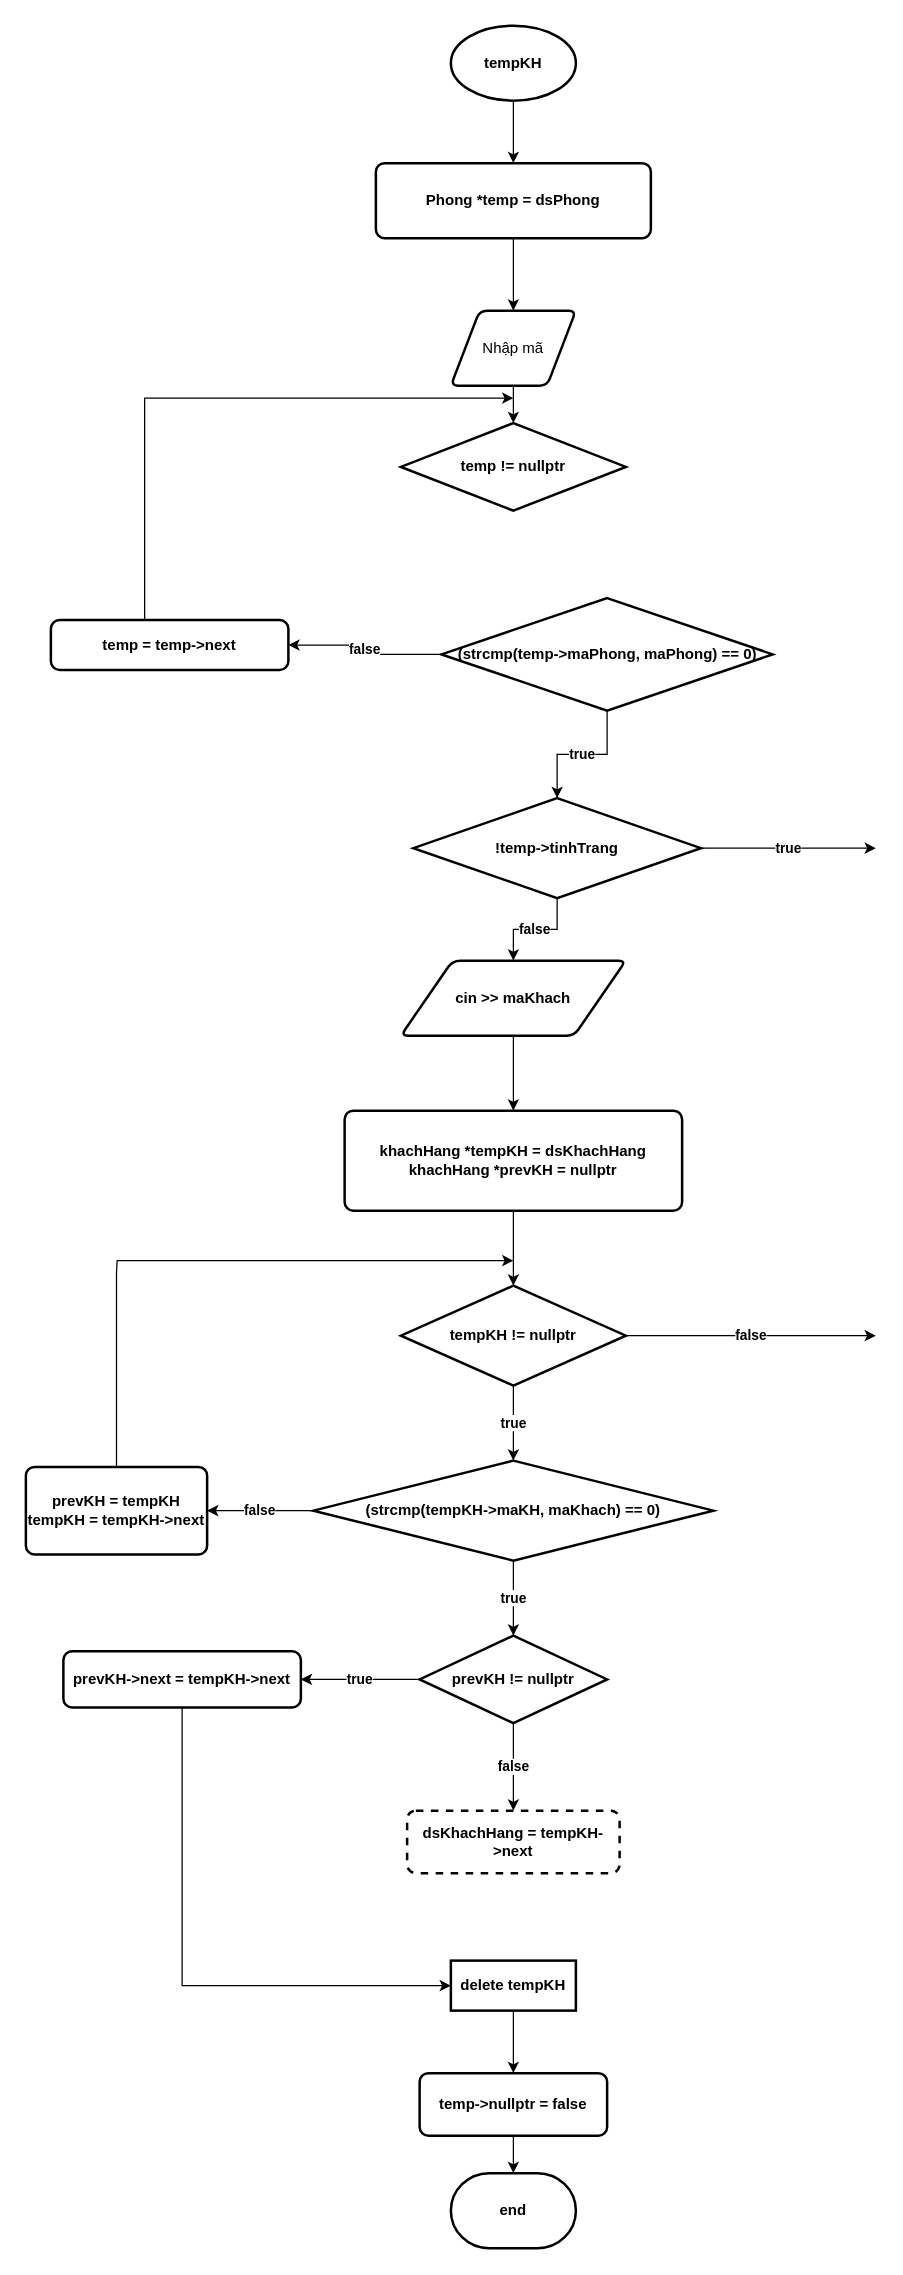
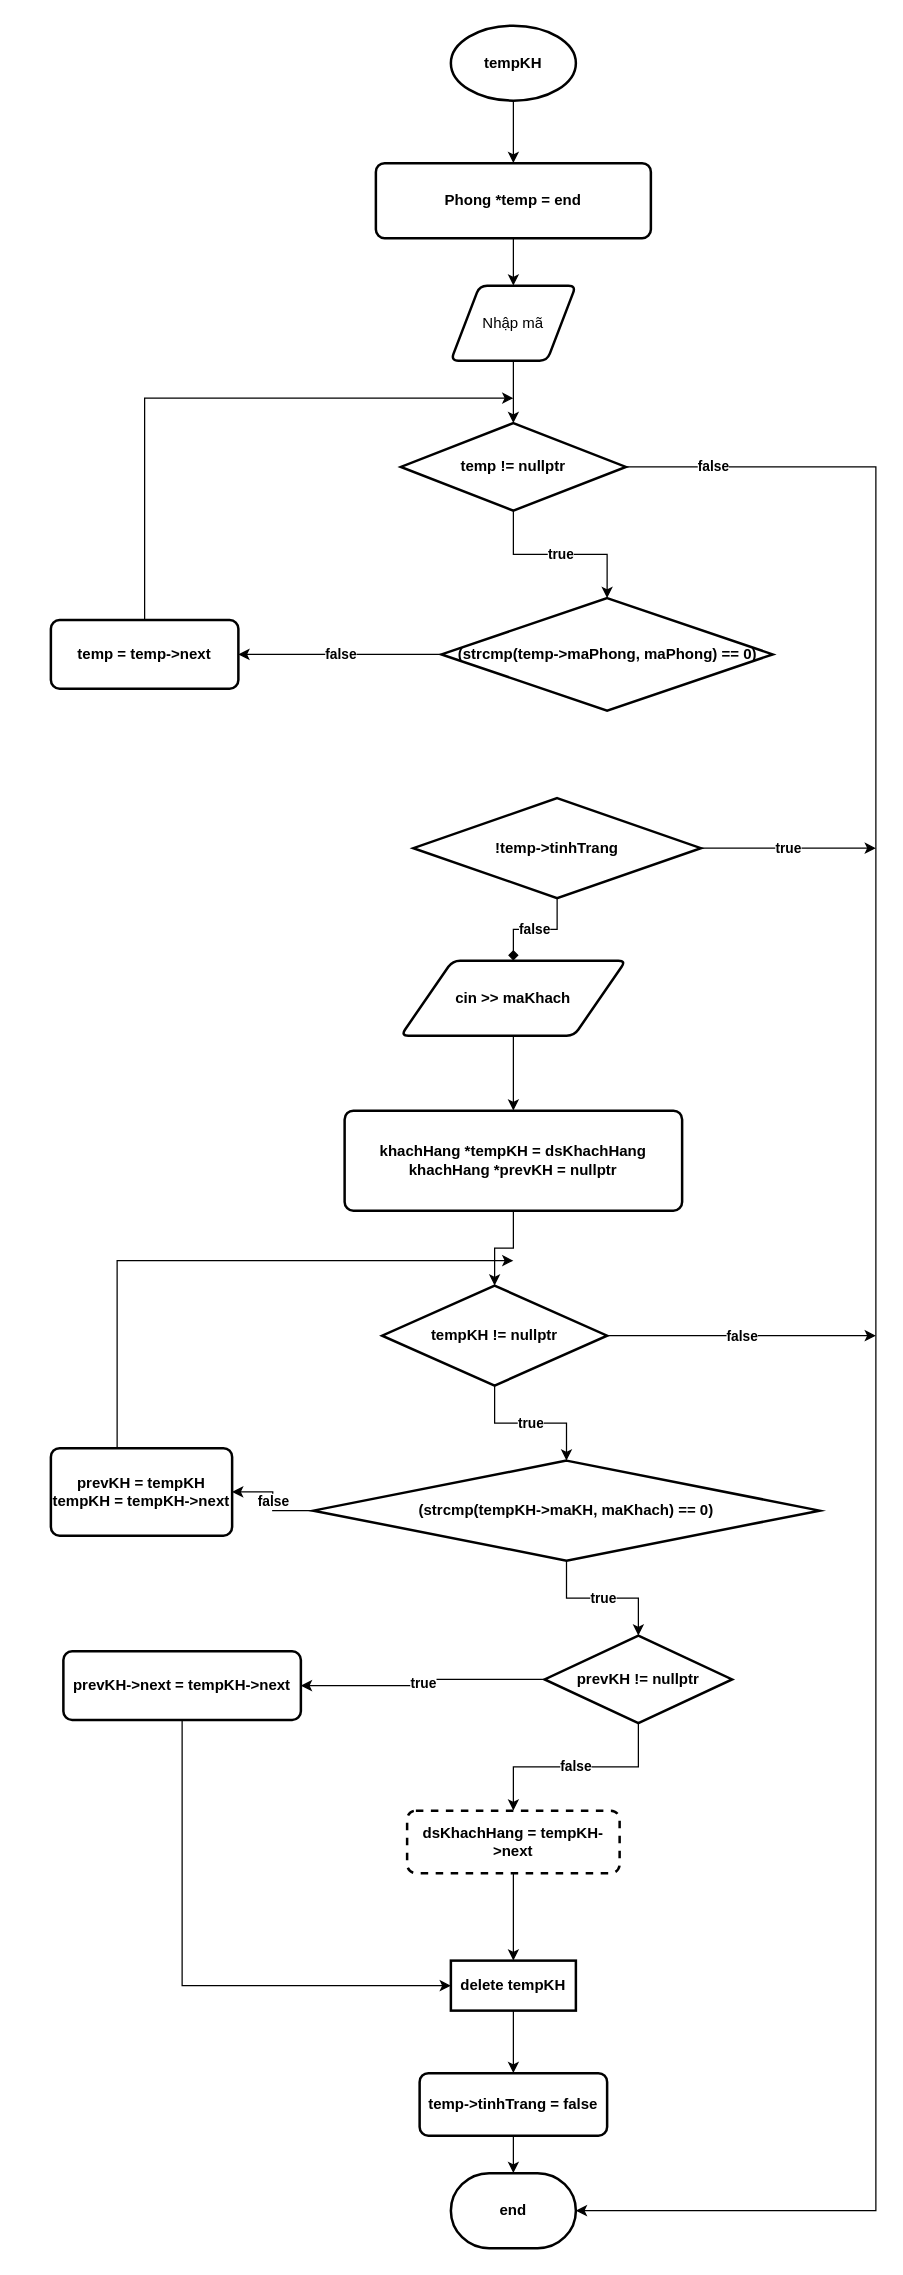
node "Phong *temp = dsPhong": label "Phong *temp = dsPhong" -> "Phong *temp = end"
node "Nhập mã": moved (513, 348) -> (513, 323)
edge "temp != nullptr" -> "(strcmp(temp->maPhong, maPhong) == 0)": added, label "true"
node "temp = temp->next": size 238x50 -> 188x69
edge "(strcmp(temp->maPhong, maPhong) == 0)" -> "!temp->tinhTrang": removed, label "true"
edge "!temp->tinhTrang" -> "cin >> maKhach": arrowhead classic -> diamond
node "tempKH != nullptr": moved (513, 1336) -> (494, 1336)
edge "temp != nullptr" -> "end": added, label "false"
node "prevKH = tempKH tempKH = tempKH->next": moved (116, 1511) -> (141, 1492)
node "(strcmp(tempKH->maKH, maKhach) == 0)": size 400x100 -> 506x100
node "prevKH->next = tempKH->next": size 238x56 -> 238x69
node "prevKH != nullptr": moved (513, 1679) -> (638, 1679)
edge "dsKhachHang = tempKH->next" -> "delete tempKH": added
node "temp->nullptr = false": label "temp->nullptr = false" -> "temp->tinhTrang = false"
